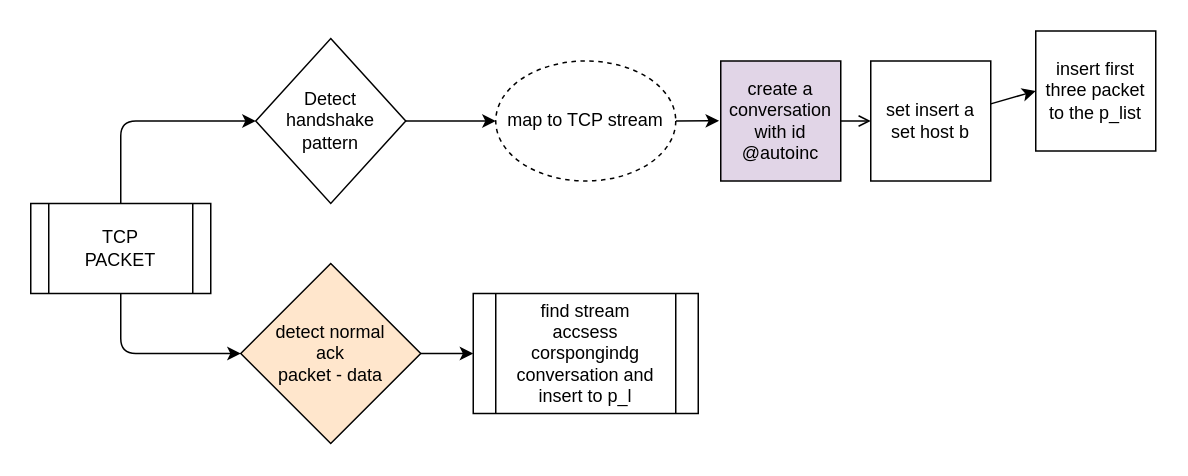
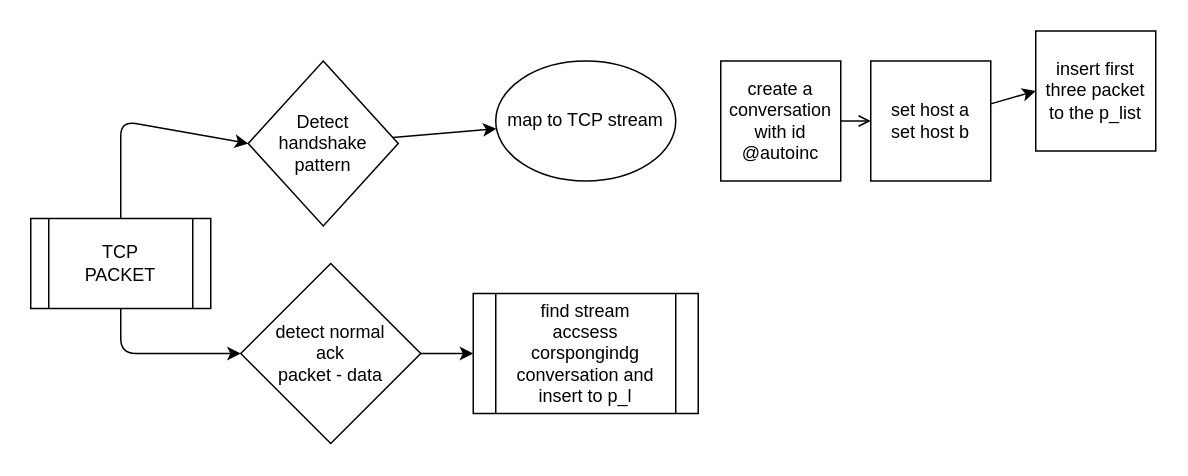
node "Detect handshake pattern": moved (331, 121) -> (323, 143)
node "map to TCP stream": style dashed -> solid
edge "map to TCP stream" -> "create a conversation with id @autoinc": removed
node "create a conversation with id @autoinc": fillcolor #e1d5e7 -> #ffffff
node "set insert a set host b": label "set insert a set host b" -> "set host a set host b"
node "TCP PACKET": moved (121, 248) -> (121, 263)
node "detect normal ack packet - data": fillcolor #ffe6cc -> #ffffff
